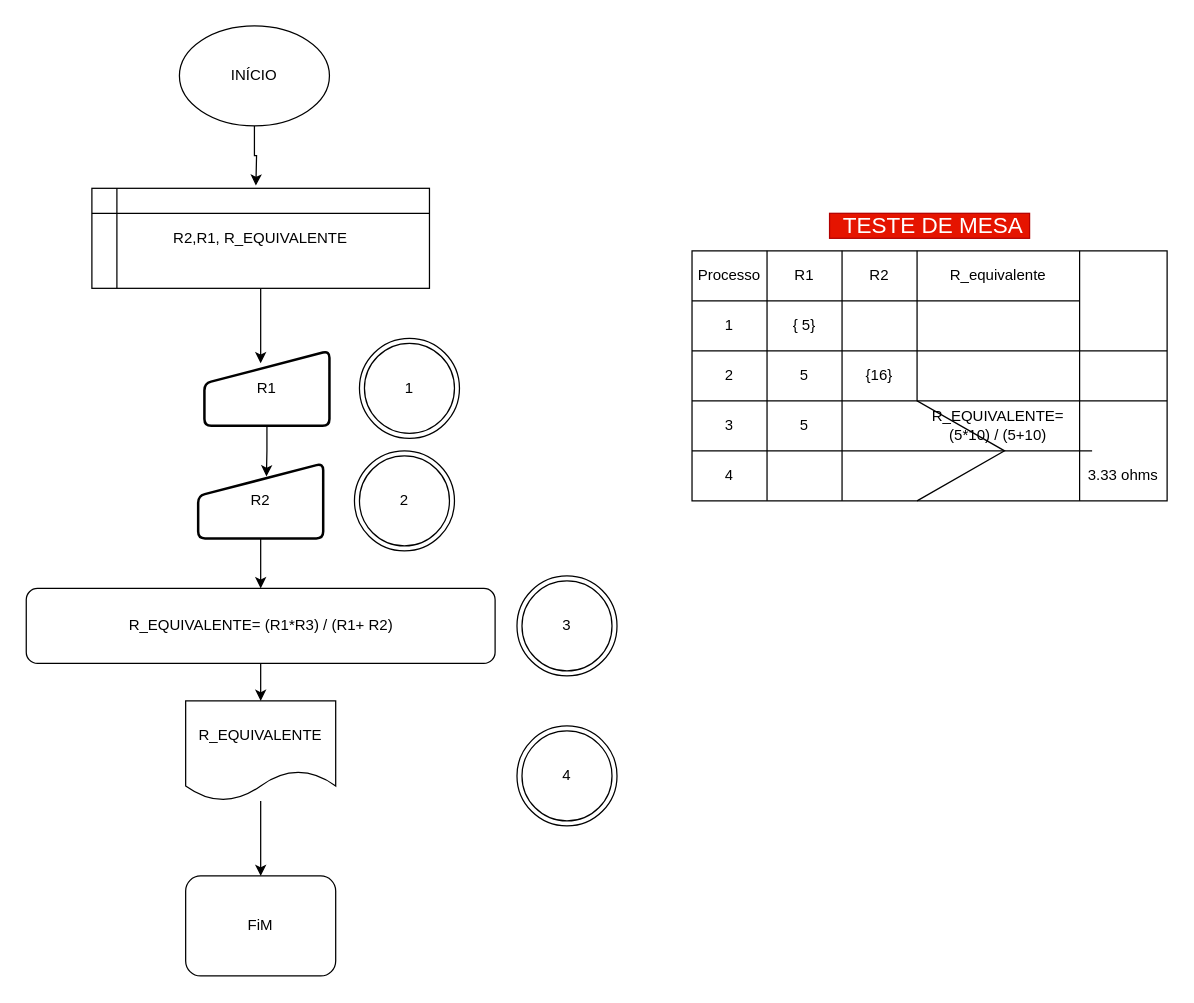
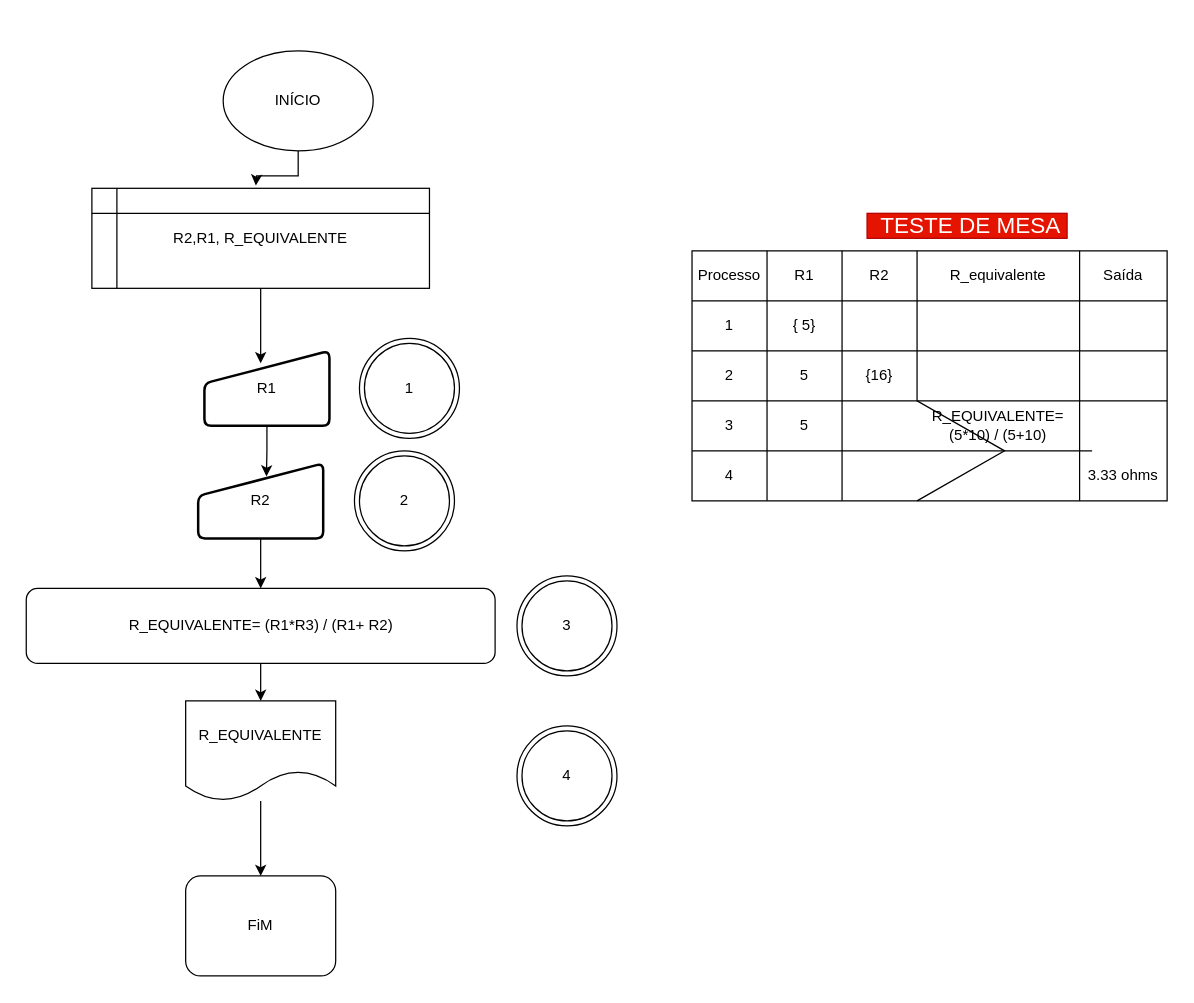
node "INÍCIO": moved (254, 76) -> (298, 101)
node "TESTE DE MESA": moved (929, 226) -> (967, 226)
node "Saída": added
